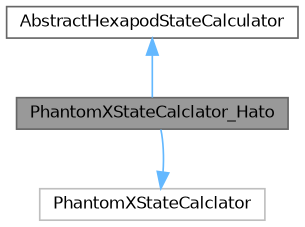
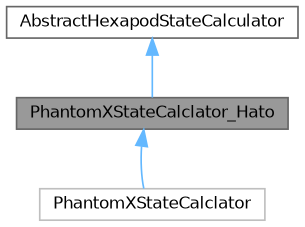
edge "PhantomXStateCalclator_Hato" -> "PhantomXStateCalclator": reversed
